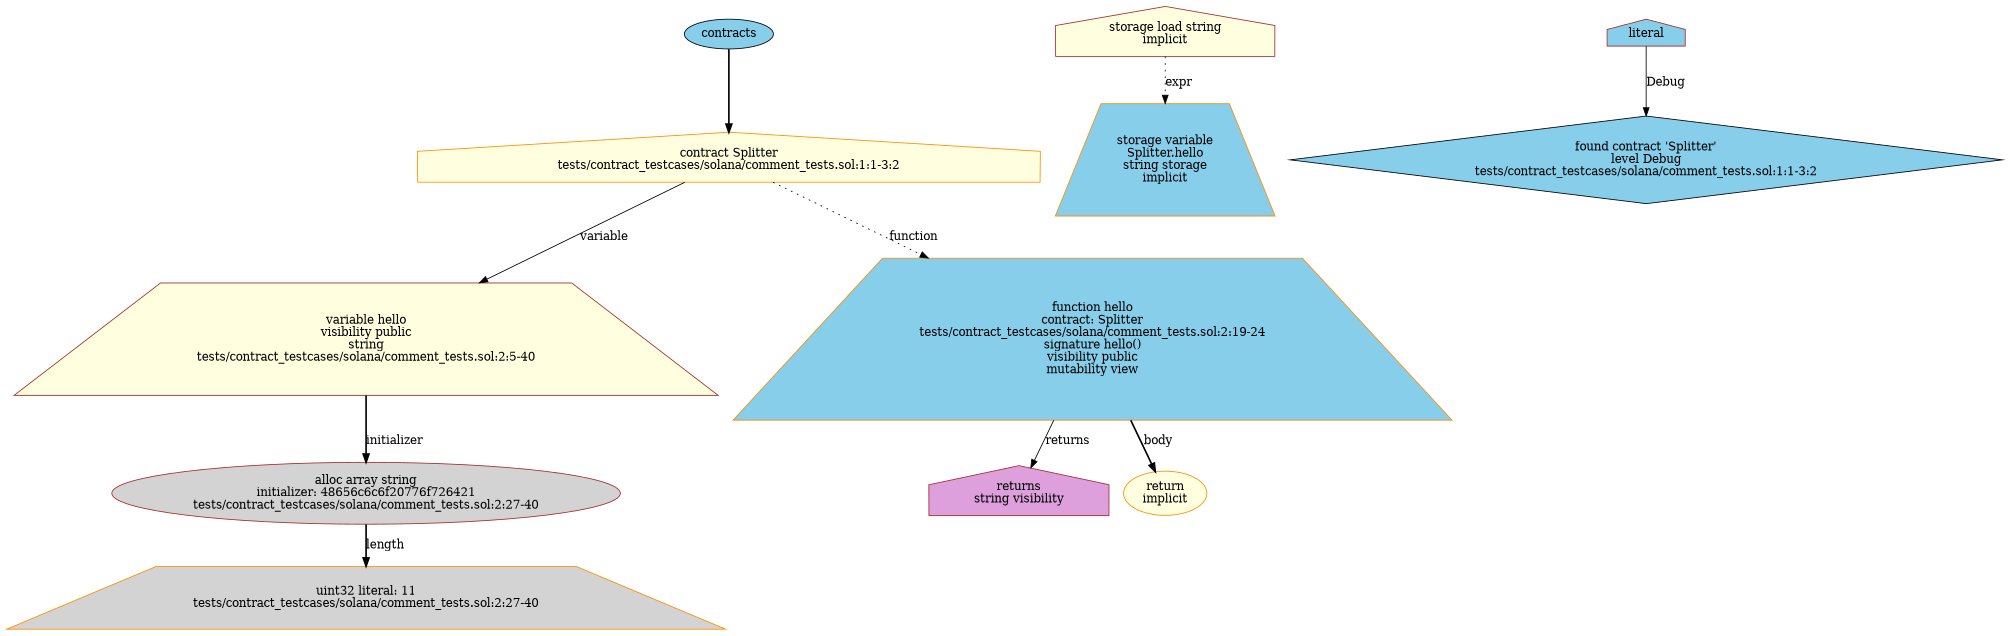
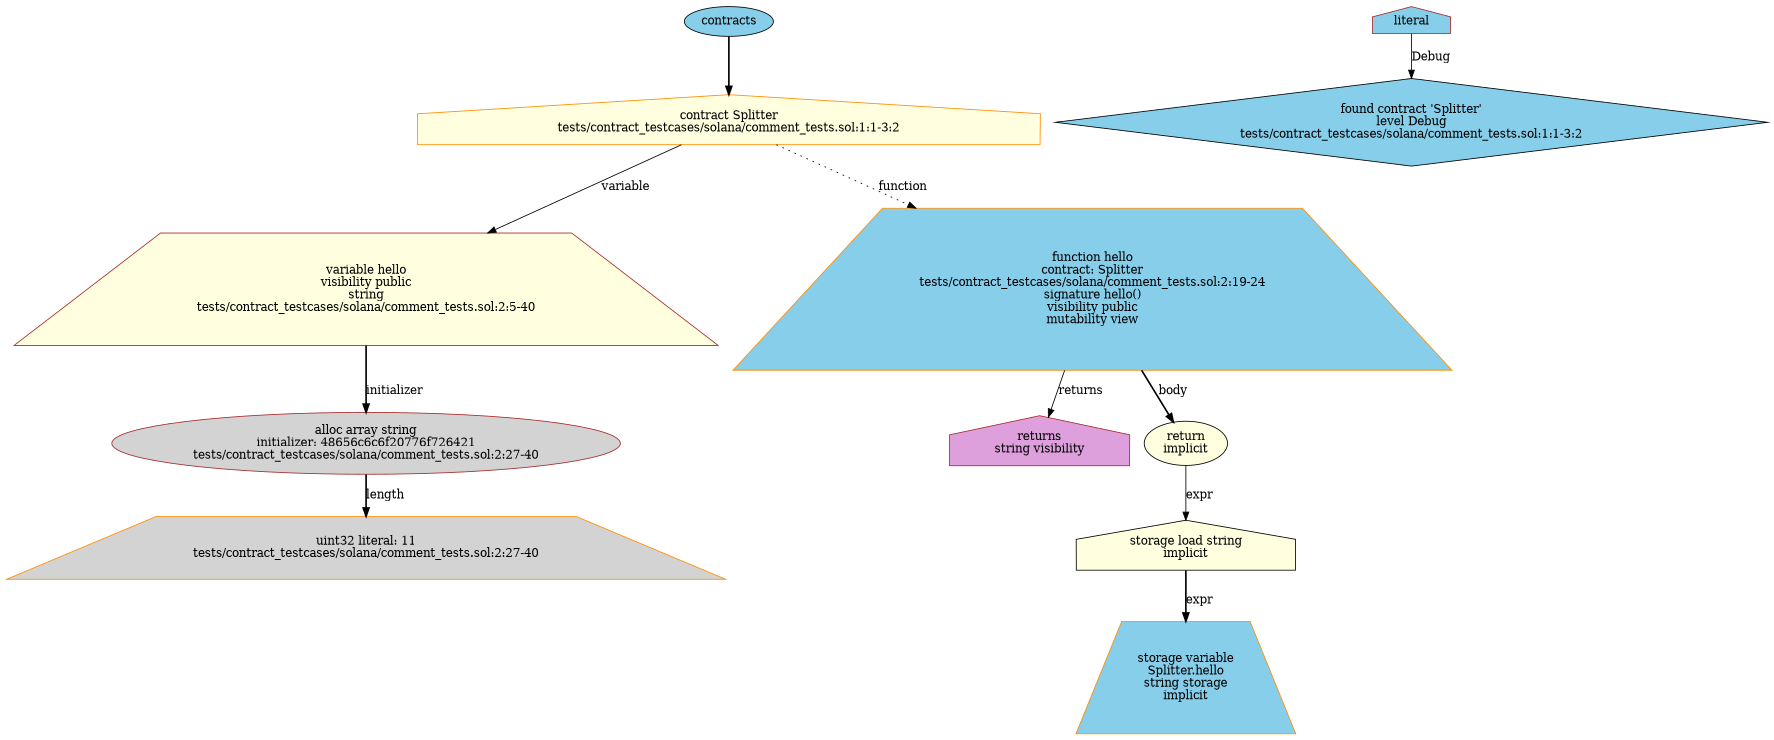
node "storage load string implicit": color brown -> black
edge "storage load string implicit" -> "storage variable Splitter.hello string storage implicit": style dotted -> bold
edge "return implicit" -> "storage load string implicit": added, label "expr"
node "return implicit": color darkorange -> black
